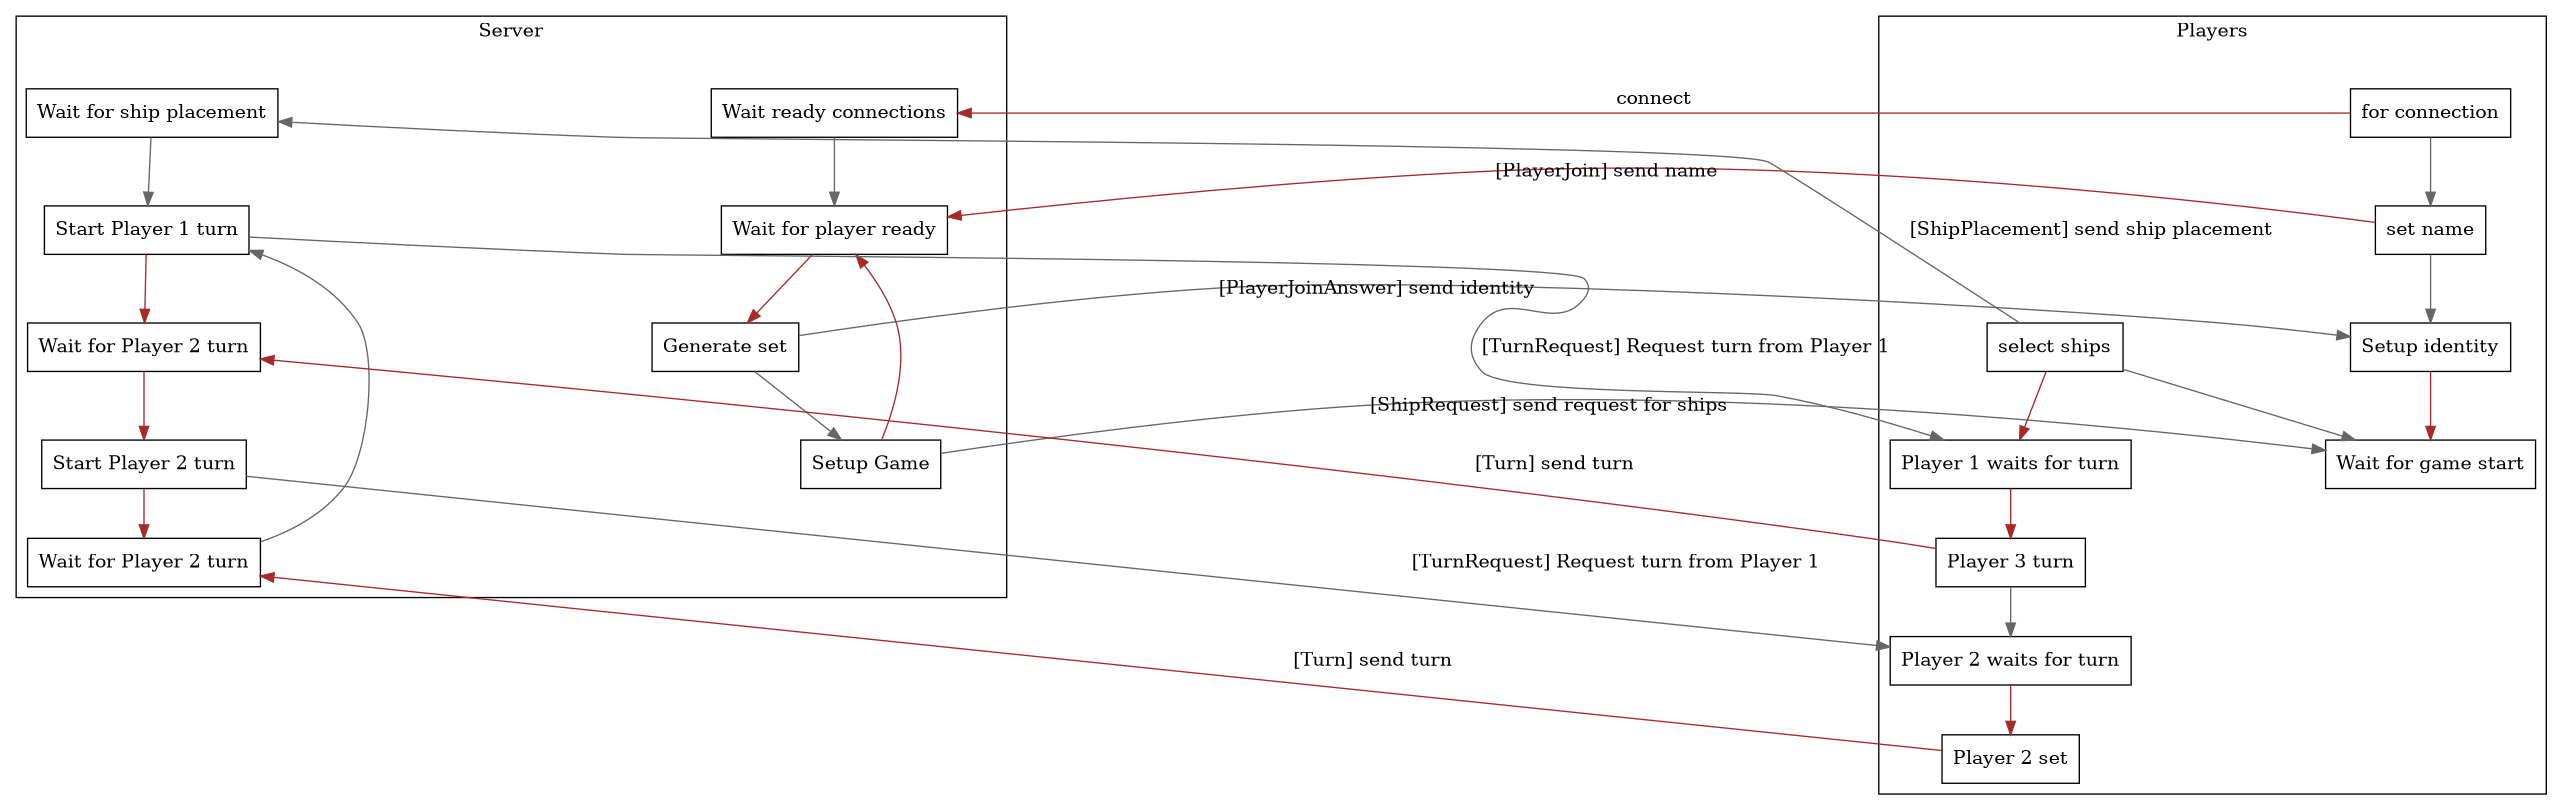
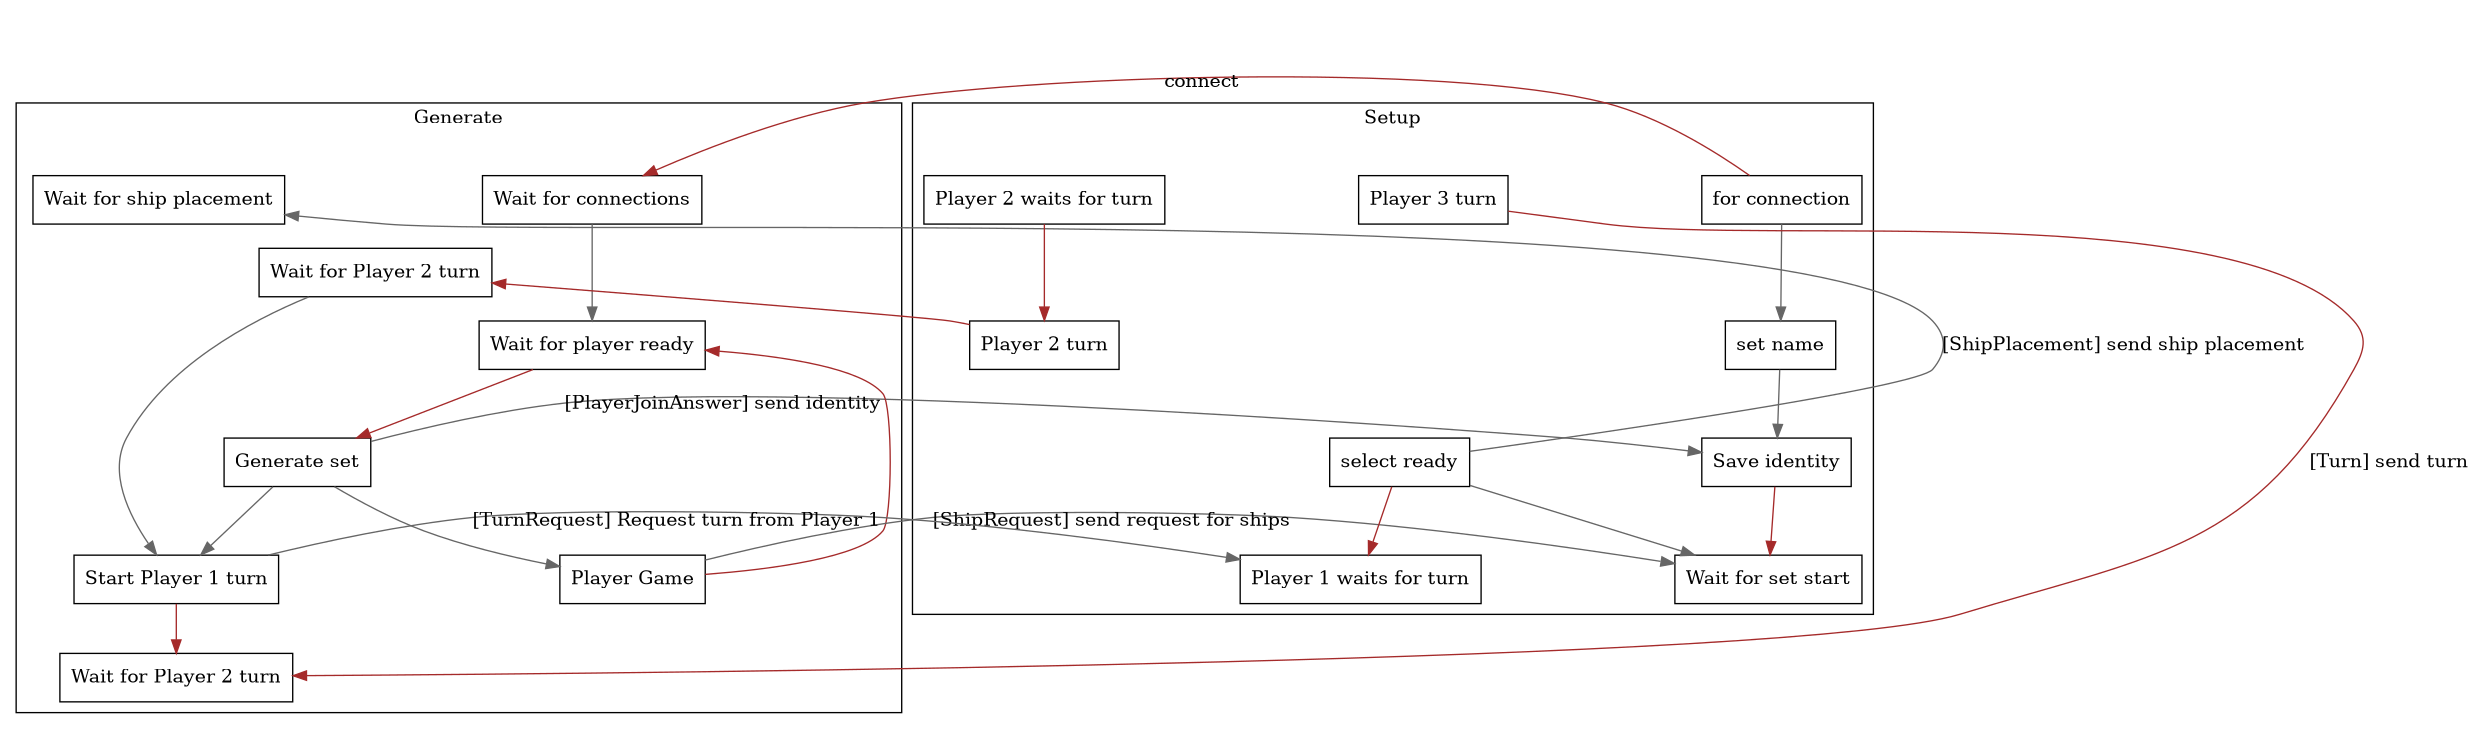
cluster "Server": label "Server" -> "Generate"
cluster "Players": label "Players" -> "Setup"
node "Wait ready connections": label "Wait ready connections" -> "Wait for connections"
edge "Wait for ship placement" -> "Start Player 1 turn": now "Generate set" -> "Start Player 1 turn"
edge "set name" -> "Wait for player ready": removed, label "[PlayerJoin] send name"
node "select ships": label "select ships" -> "select ready"
node "Setup identity": label "Setup identity" -> "Save identity"
node "Start Player 2 turn": removed
node "Setup Game": label "Setup Game" -> "Player Game"
node "Wait for game start": label "Wait for game start" -> "Wait for set start"
edge "Player 1 waits for turn" -> "Player 3 turn": removed
edge "Player 3 turn" -> "Player 2 waits for turn": removed
node "Player 2 set": label "Player 2 set" -> "Player 2 turn"
